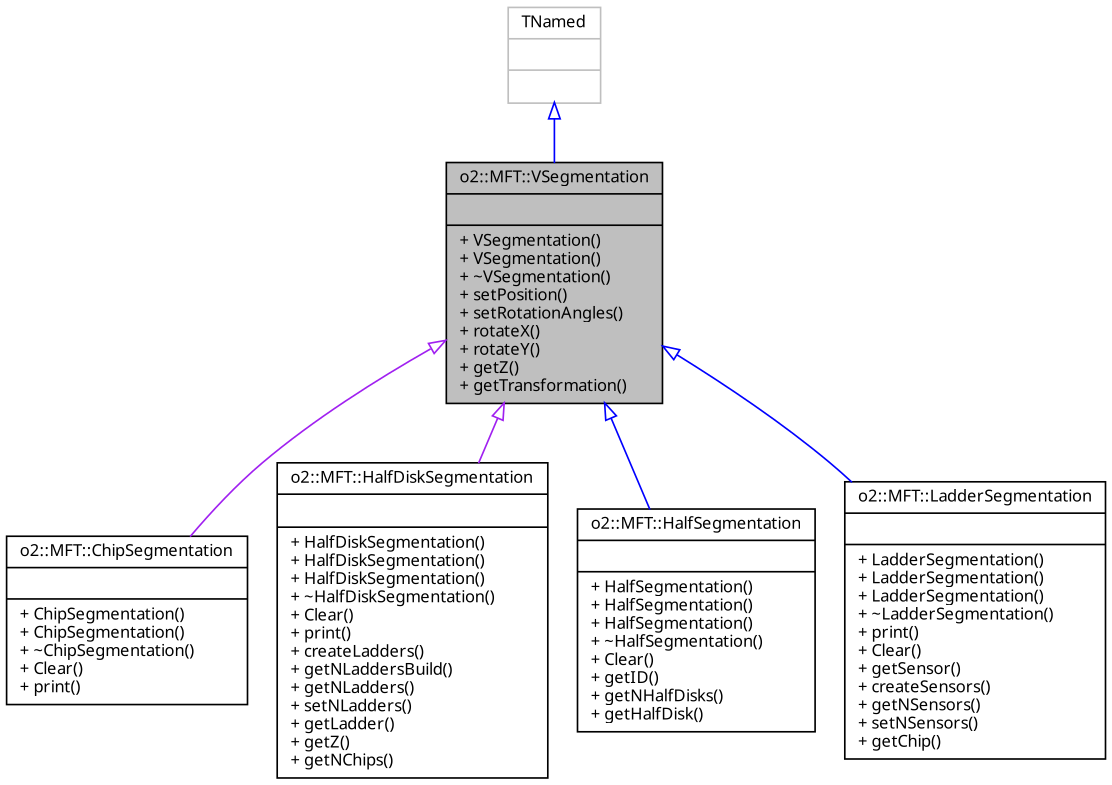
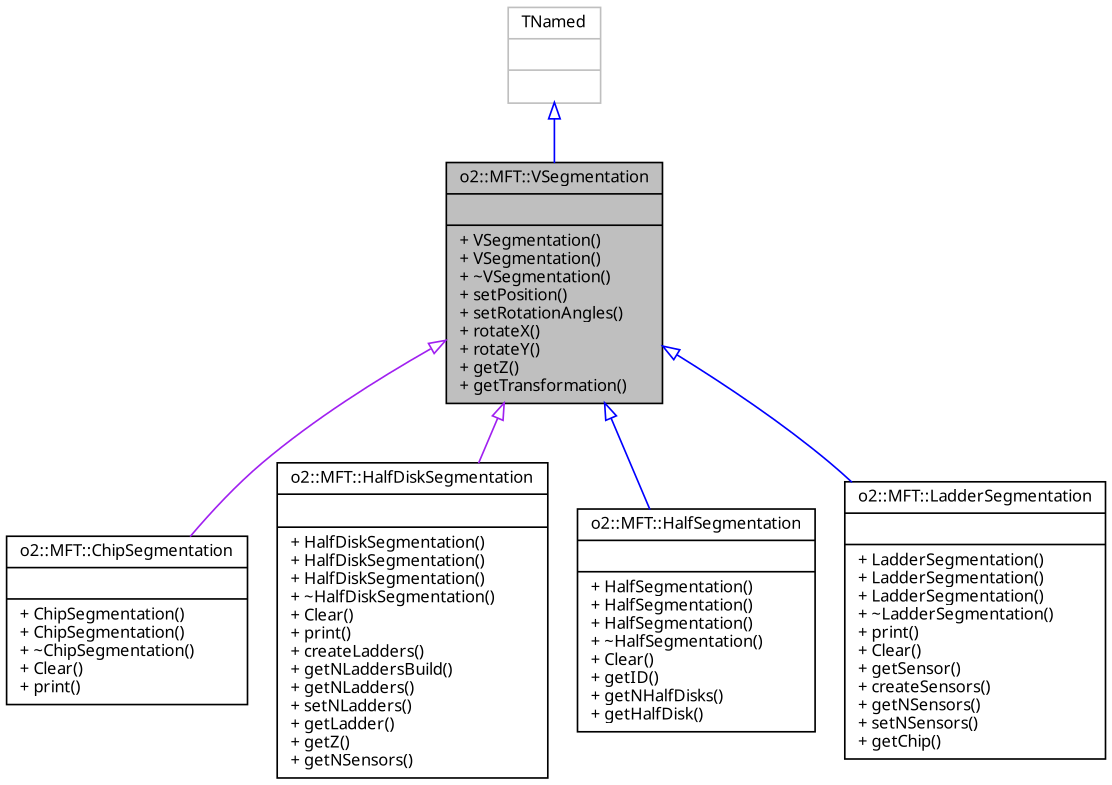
node "o2::MFT::HalfDiskSegmentation": text "+ getNChips()" -> "+ getNSensors()"
